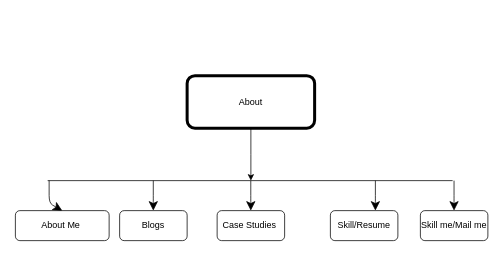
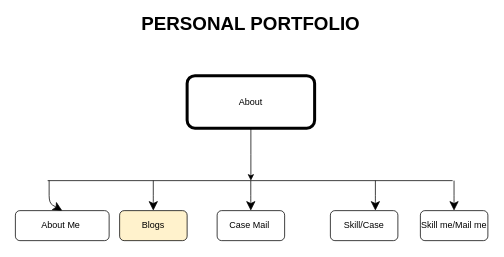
node "PERSONAL PORTFOLIO": added
node "Blogs": fillcolor #ffffff -> #fff2cc
node "Case Studies": label "Case Studies" -> "Case Mail"
node "Skill/Resume": label "Skill/Resume" -> "Skill/Case"
